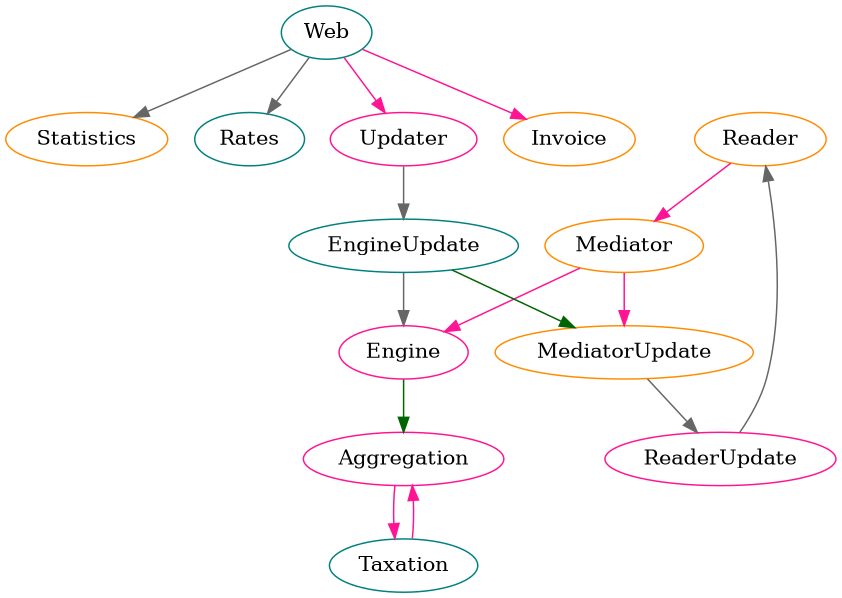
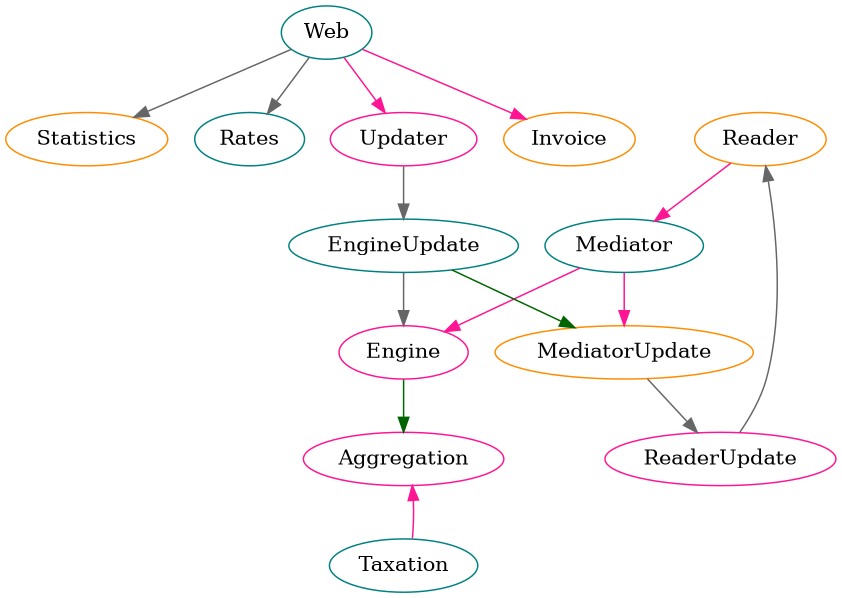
node "Mediator": color darkorange -> teal
edge "Aggregation" -> "Taxation": removed
